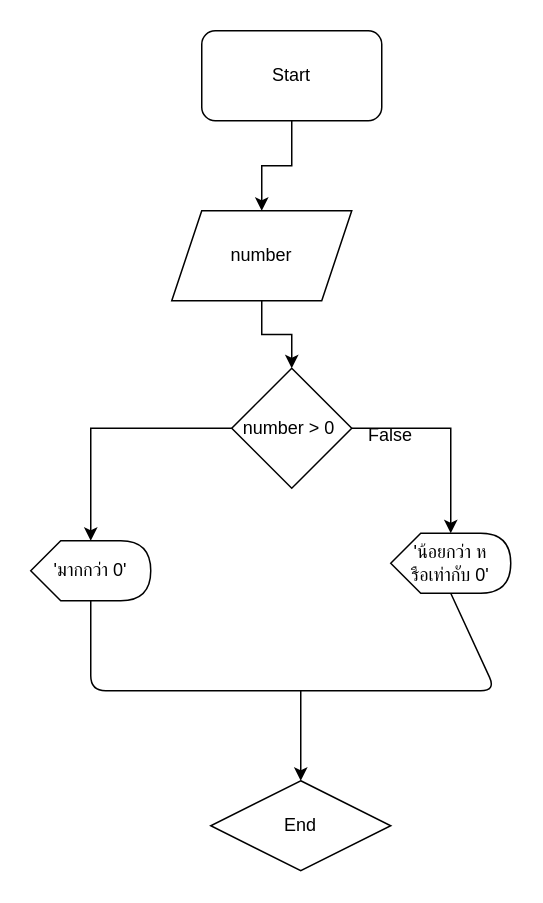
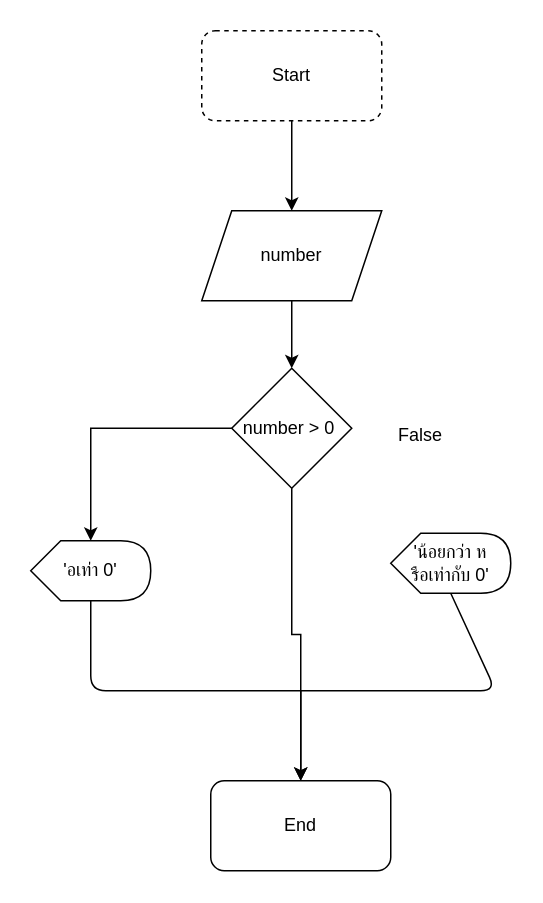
node "Start": style solid -> dashed
node "number": moved (262, 256) -> (292, 256)
edge "number > 0" -> "'น้อยกว่า ห รือเท่ากับ 0'": now "number > 0" -> "End"
node "False": moved (391, 436) -> (421, 436)
node "'มากกว่า 0'": label "'มากกว่า 0'" -> "'อเท่า 0'"
node "End": shape diamond -> rounded rectangle
